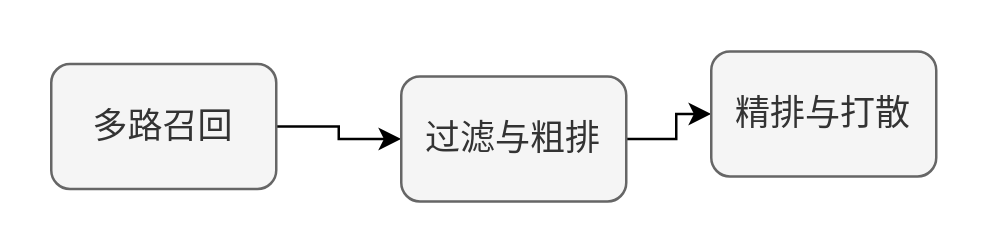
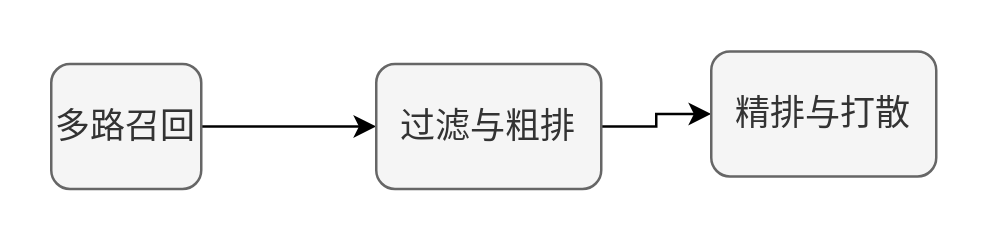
node "多路召回": size 225x125 -> 150x125
node "过滤与粗排": moved (514, 139) -> (489, 126)
